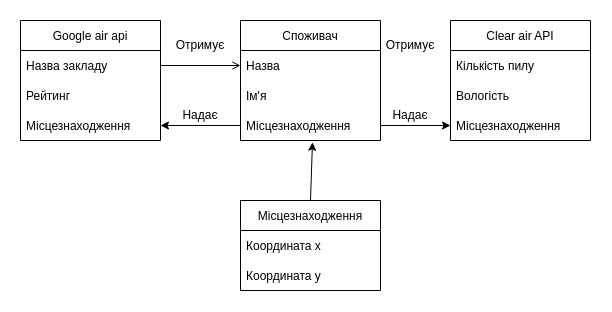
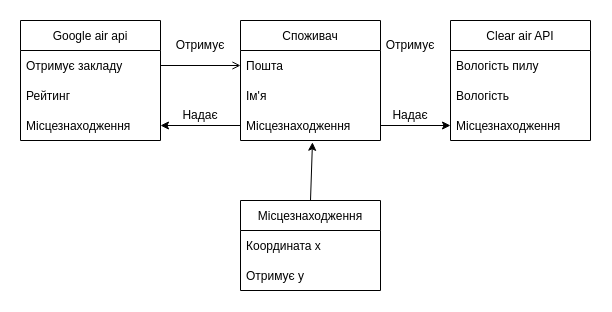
node "Назва закладу": label "Назва закладу" -> "Отримує закладу"
node "Назва": label "Назва" -> "Пошта"
node "Кількість пилу": label "Кількість пилу" -> "Вологість пилу"
node "Координата у": label "Координата у" -> "Отримує у"
